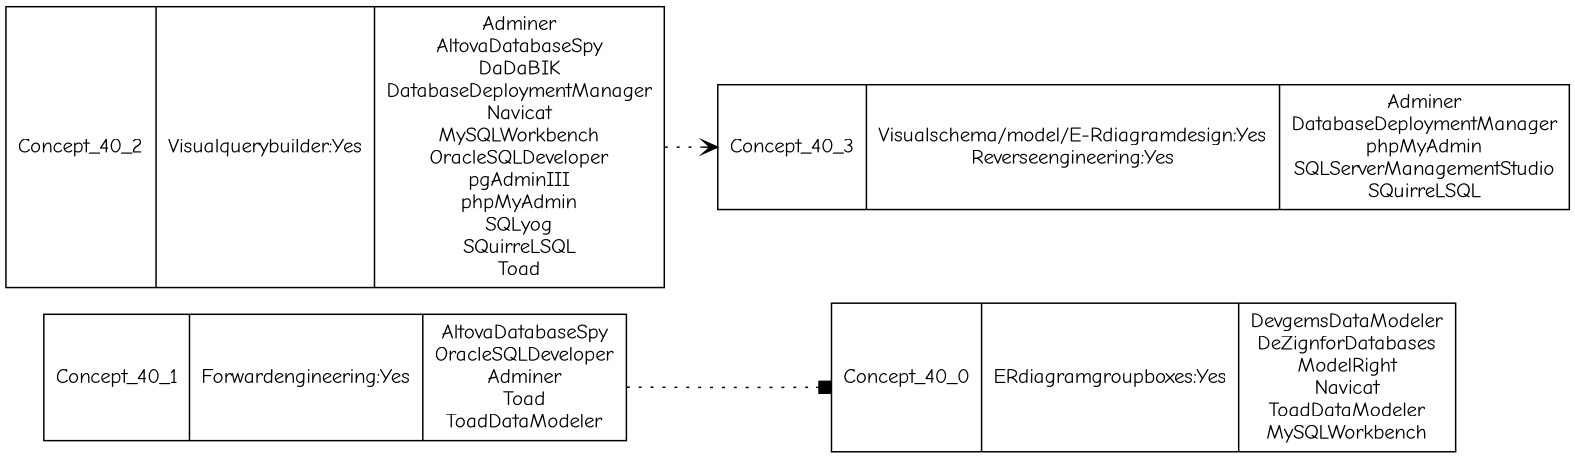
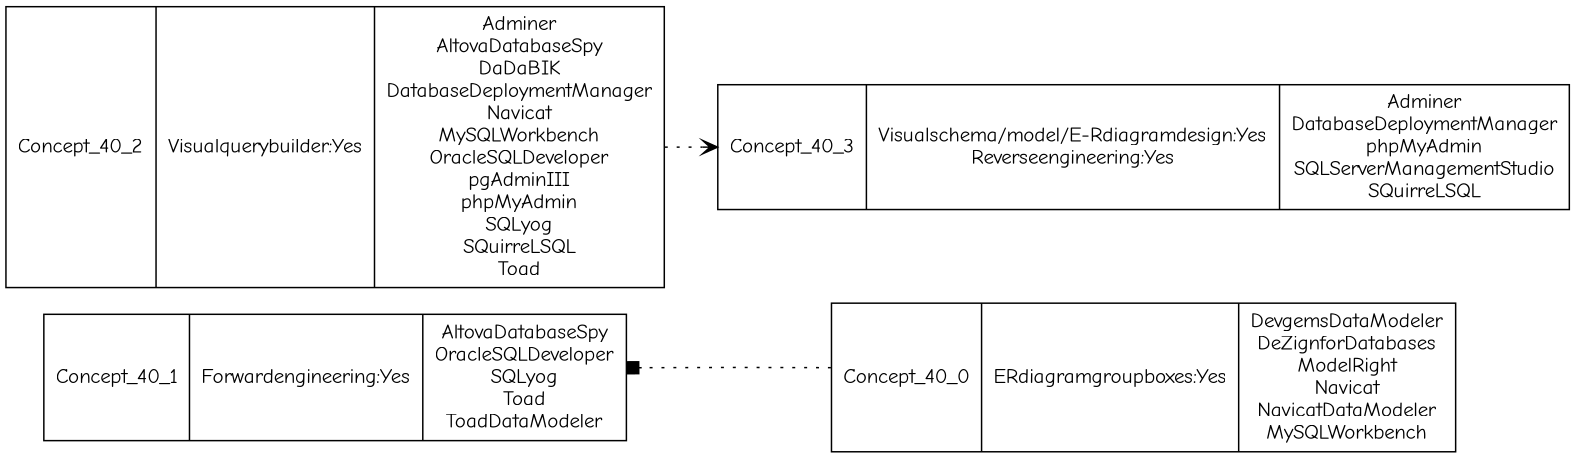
node "Concept_40_1": text "Adminer" -> "SQLyog"
edge "Concept_40_1" -> "Concept_40_0": reversed
node "Concept_40_0": text "ToadDataModeler" -> "NavicatDataModeler"
